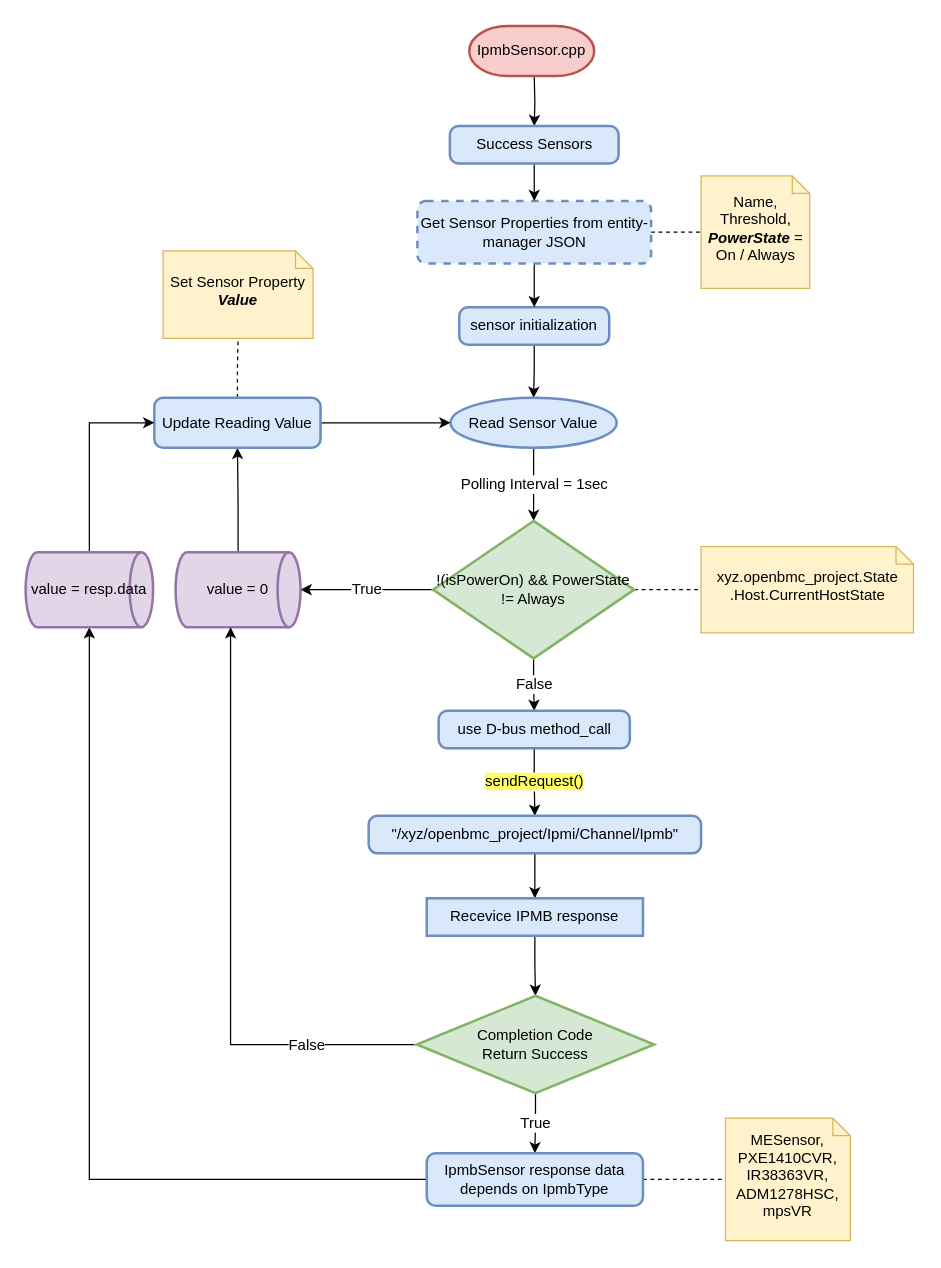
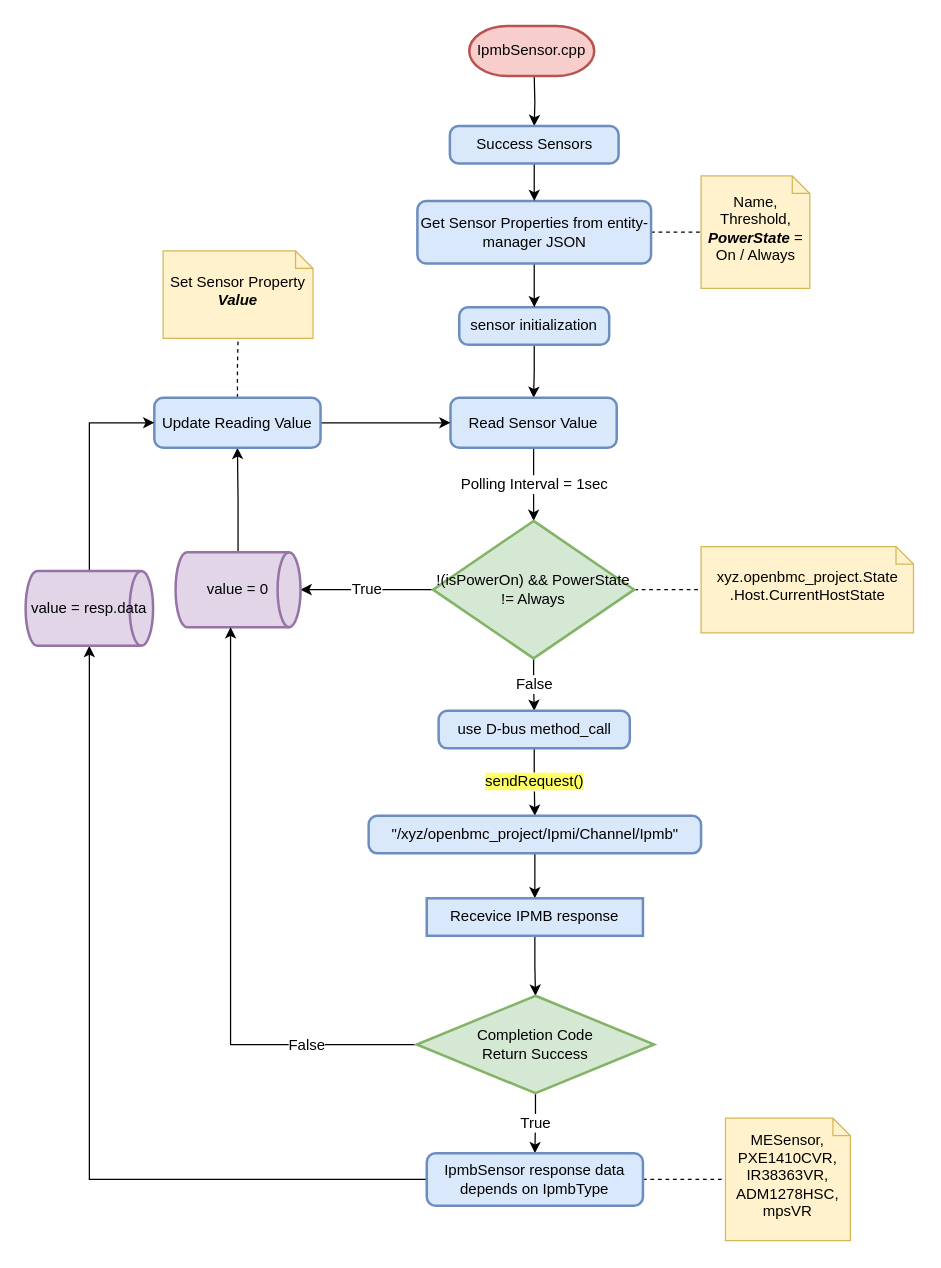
node "Get Sensor Properties from entity-manager JSON": style dashed -> solid
node "Read Sensor Value": shape ellipse -> rounded rectangle
node "value = resp.data": moved (89, 589) -> (89, 608)
